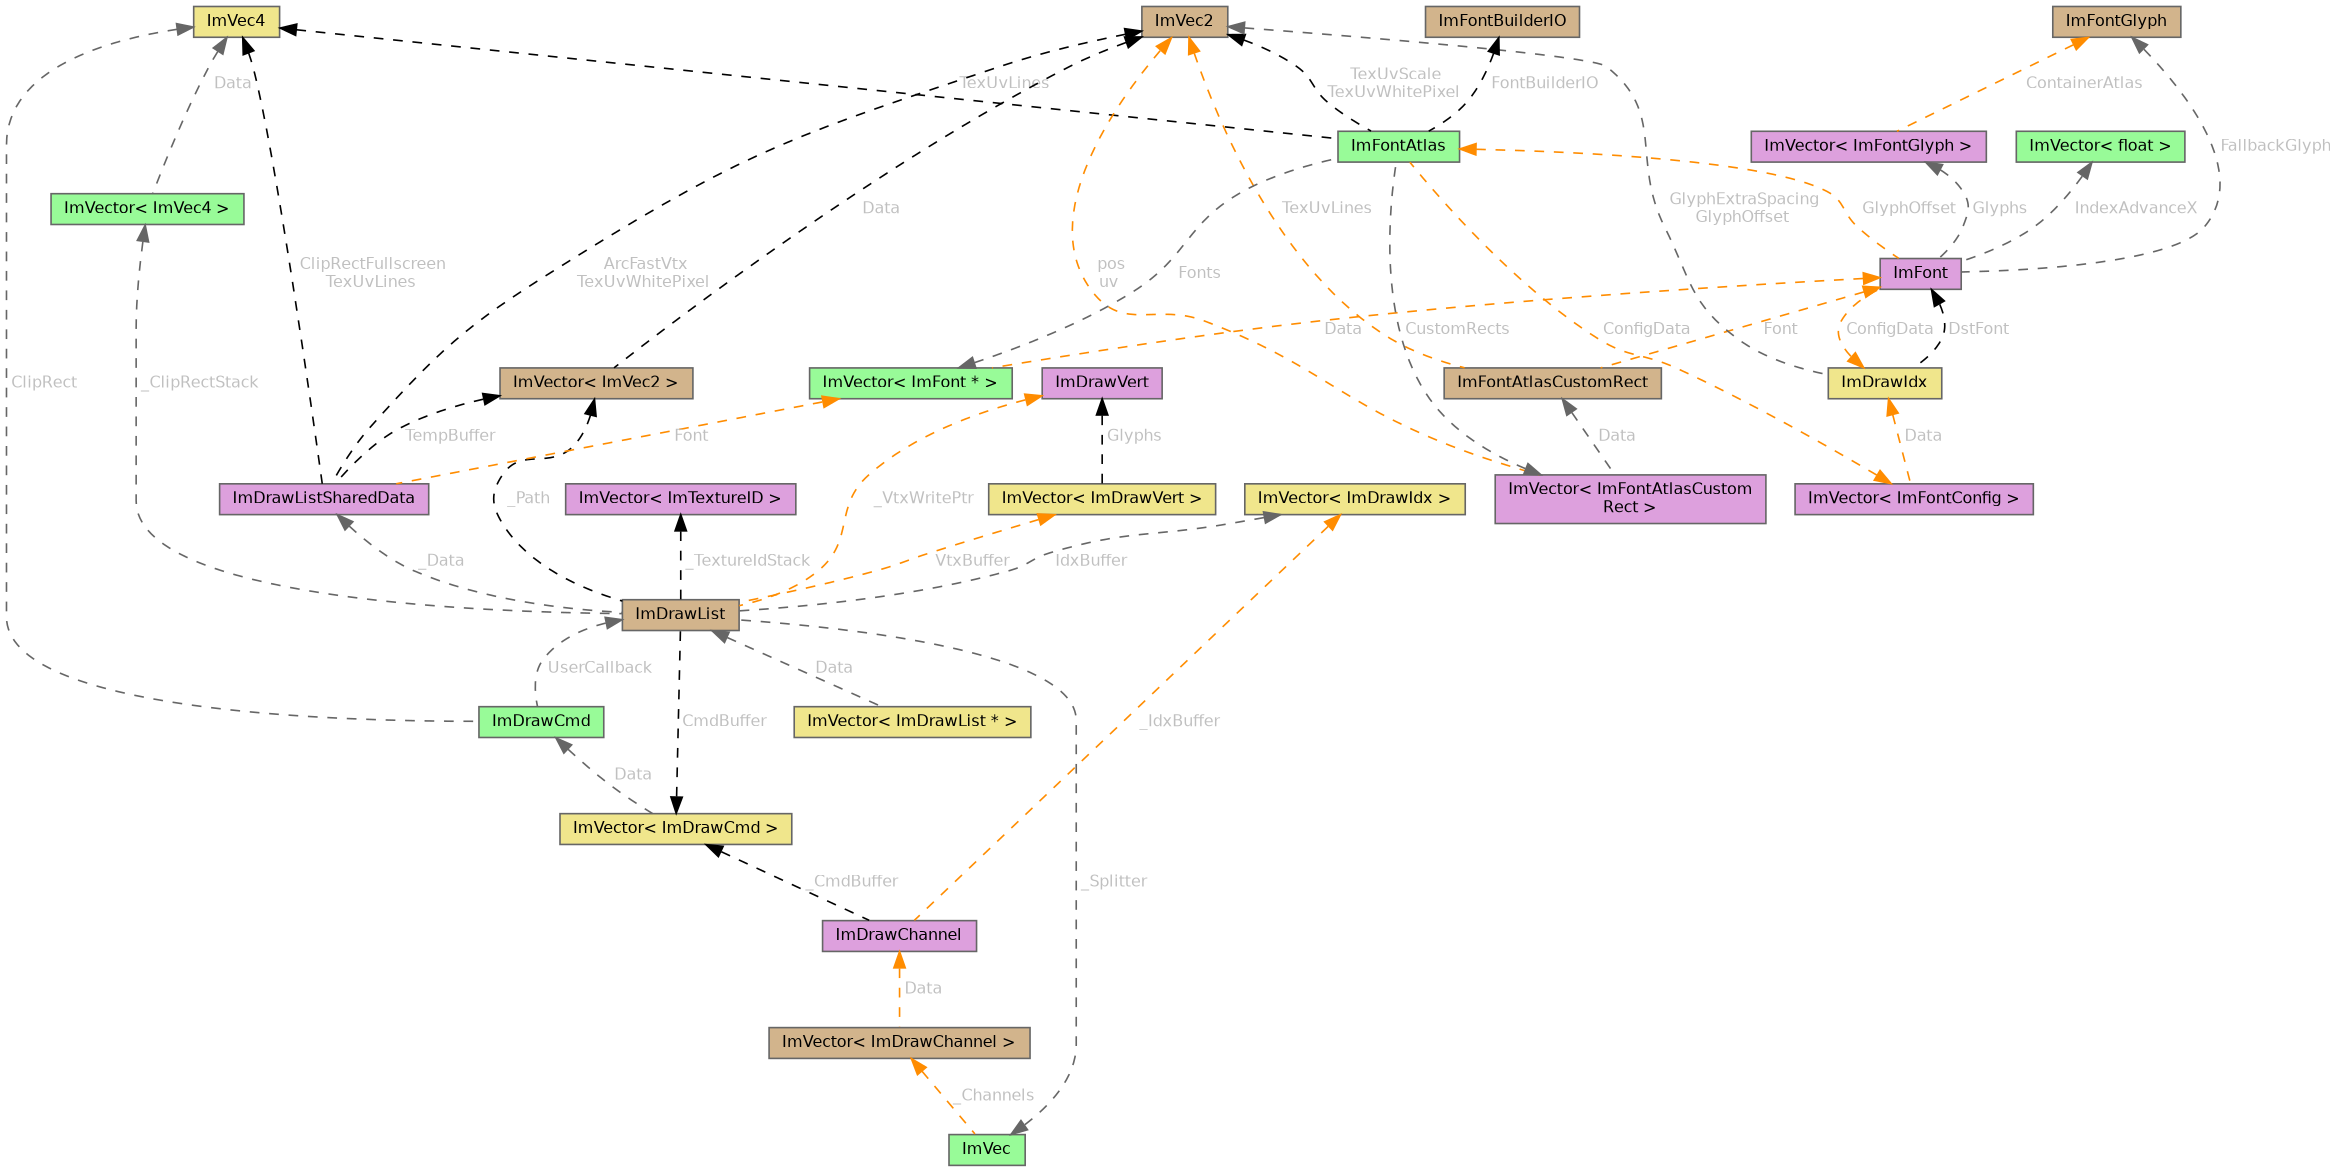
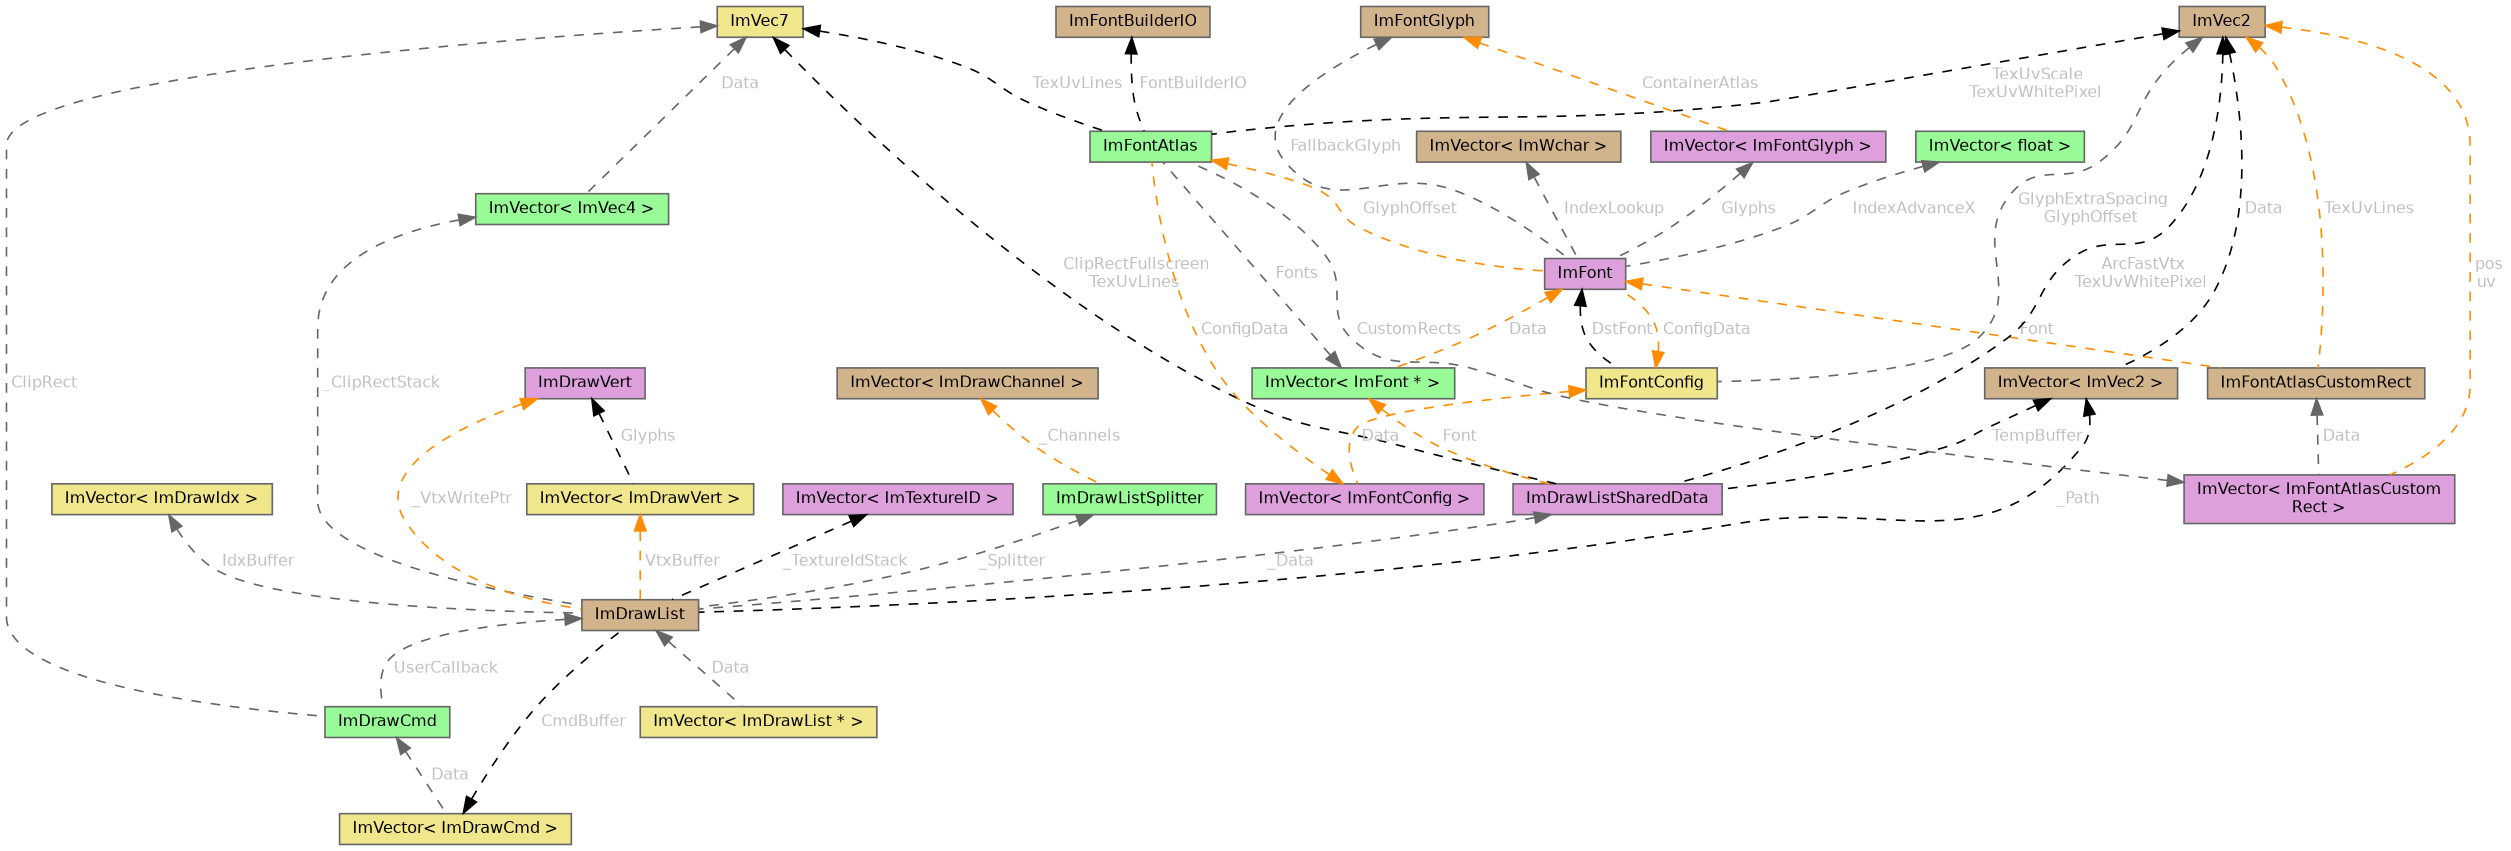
node "ImVec4": label "ImVec4" -> "ImVec7"
node "ImVector< ImWchar >": added
node "ImDrawIdx": label "ImDrawIdx" -> "ImFontConfig"
node "ImDrawChannel": removed
node "ImVec": label "ImVec" -> "ImDrawListSplitter"
